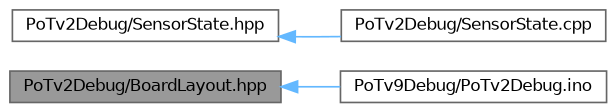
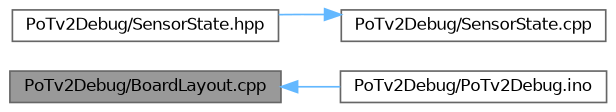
edge "PoTv2Debug/SensorState.cpp" -> "PoTv2Debug/SensorState.hpp": reversed
node "PoTv2Debug/BoardLayout.hpp": label "PoTv2Debug/BoardLayout.hpp" -> "PoTv2Debug/BoardLayout.cpp"
node "PoTv9Debug/PoTv2Debug.ino": label "PoTv9Debug/PoTv2Debug.ino" -> "PoTv2Debug/PoTv2Debug.ino"
